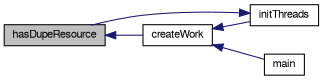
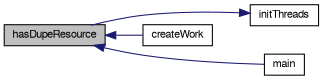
edge "initThreads" -> "createWork": removed
edge "main" -> "createWork": now "main" -> "hasDupeResource"
